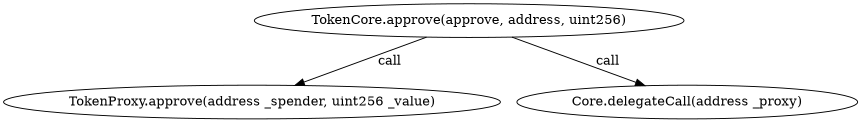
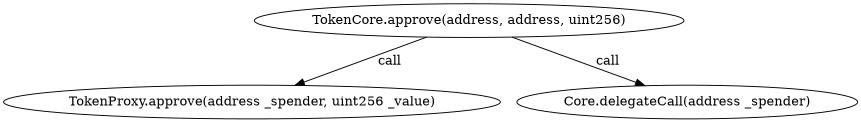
node "TokenCore.approve(approve, address, uint256)": label "TokenCore.approve(approve, address, uint256)" -> "TokenCore.approve(address, address, uint256)"
node "Core.delegateCall(address _proxy)": label "Core.delegateCall(address _proxy)" -> "Core.delegateCall(address _spender)"
